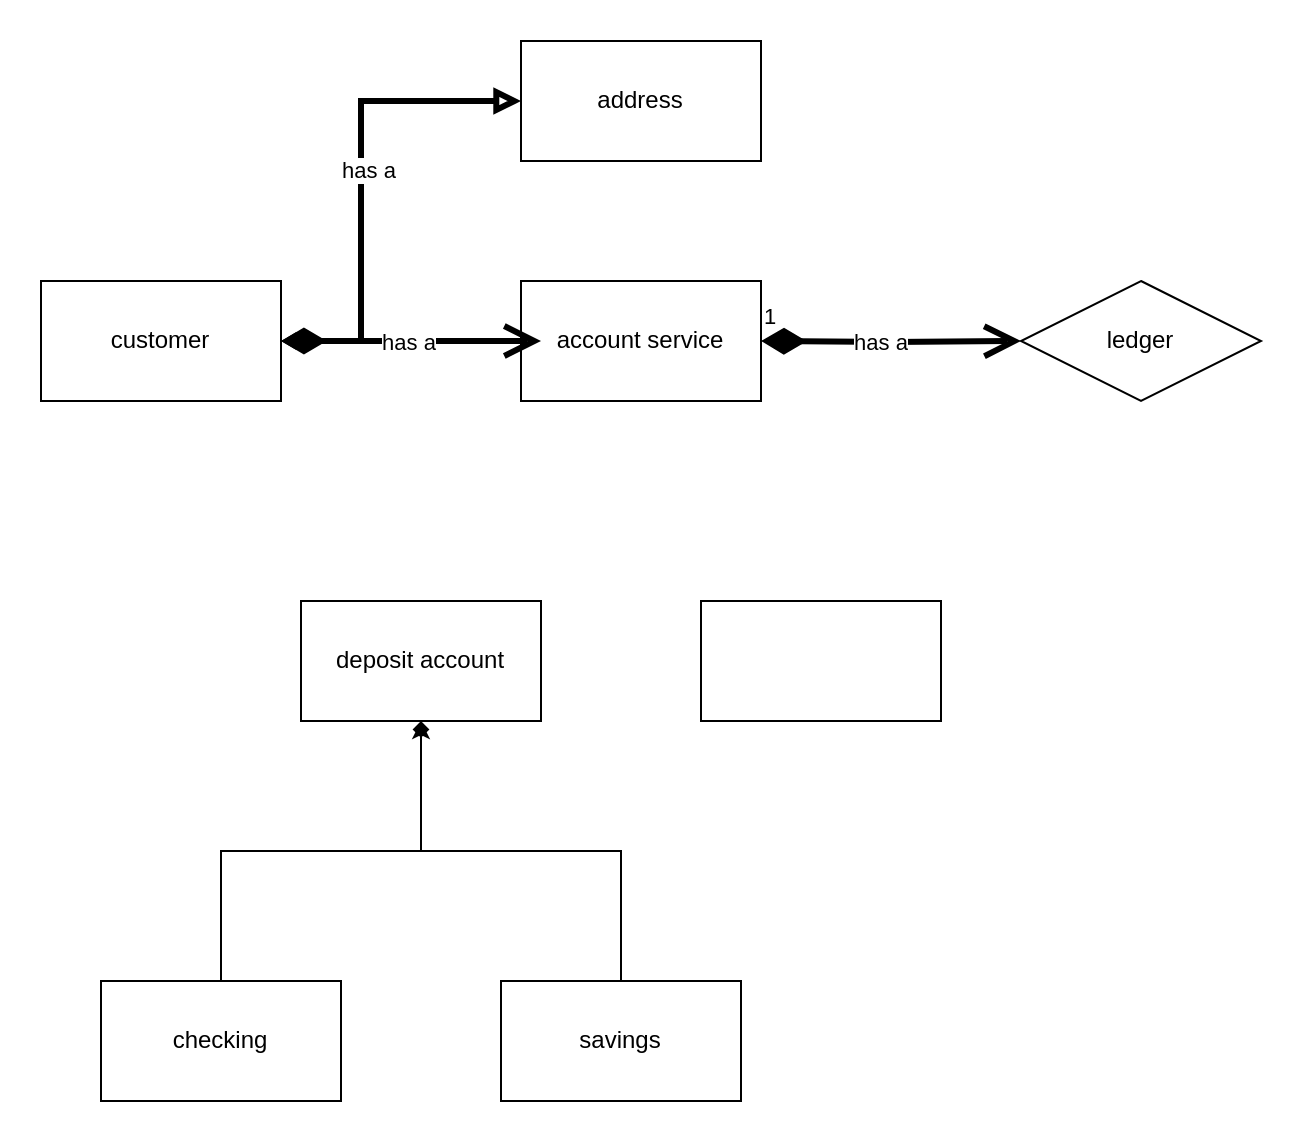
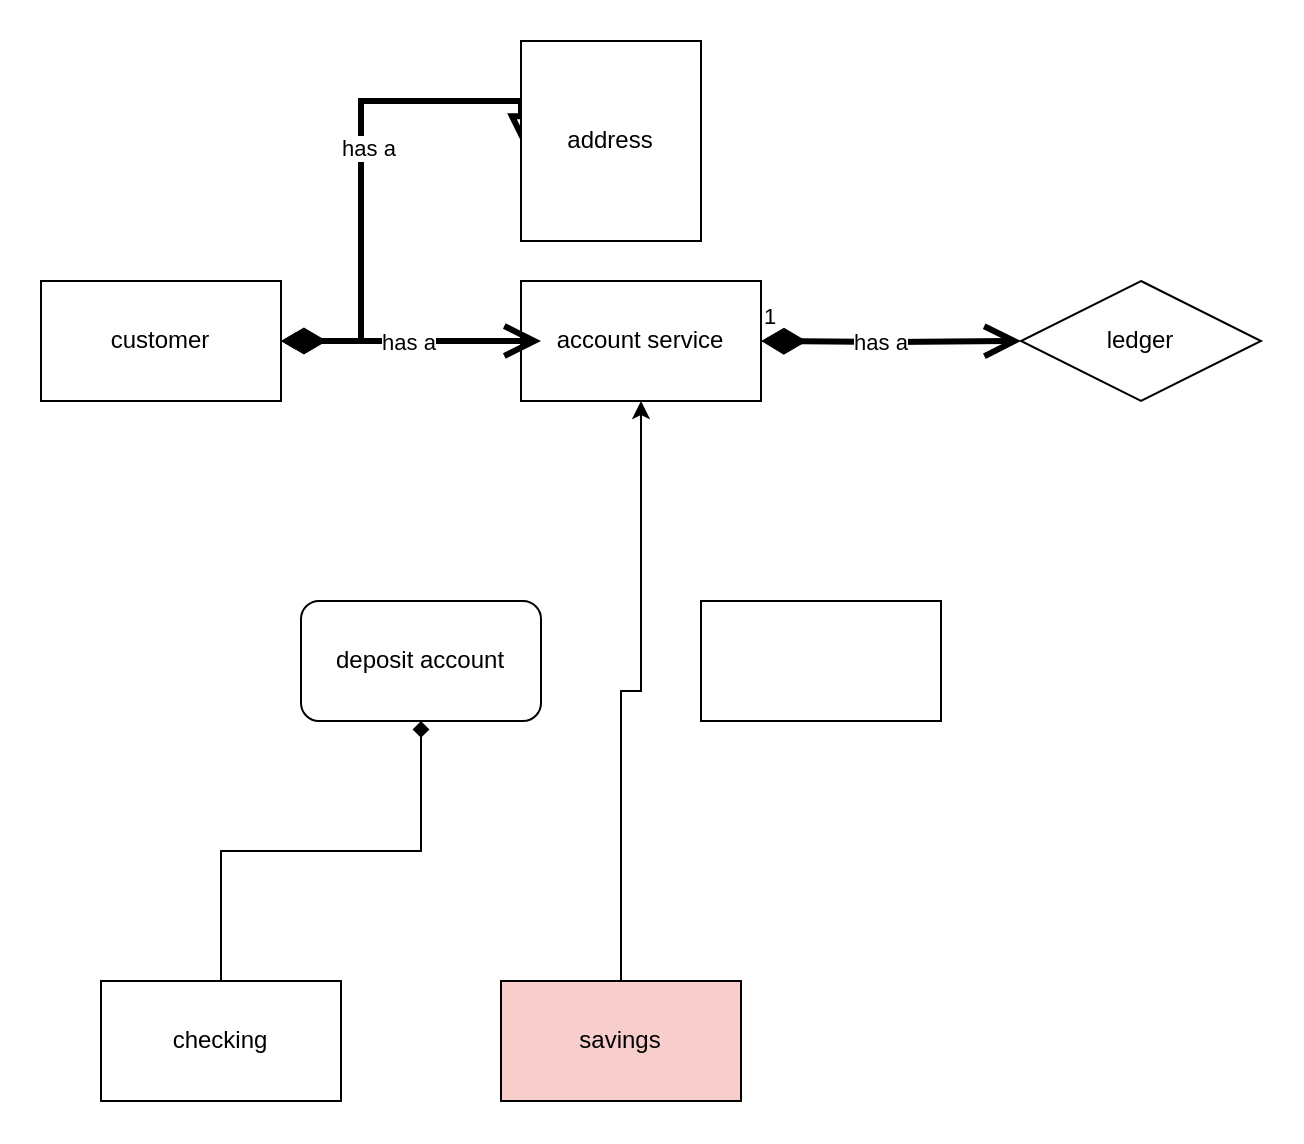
node "address": size 240x120 -> 180x200
node "deposit account": shape rectangle -> rounded rectangle
edge "savings" -> "deposit account": now "savings" -> "account service"
node "savings": fillcolor #ffffff -> #f8cecc
